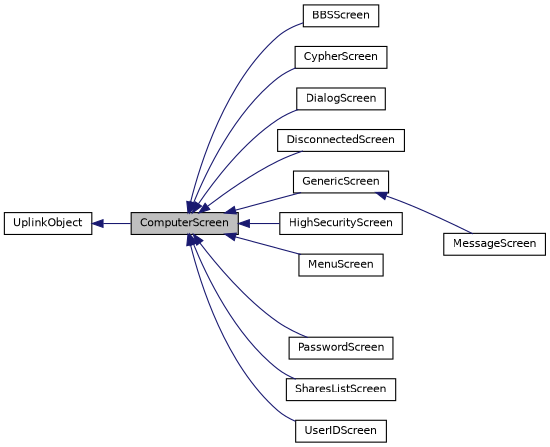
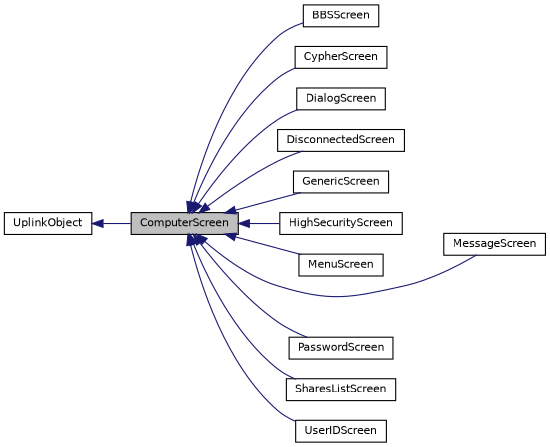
edge "MessageScreen" -> "GenericScreen": now "MessageScreen" -> "ComputerScreen"
